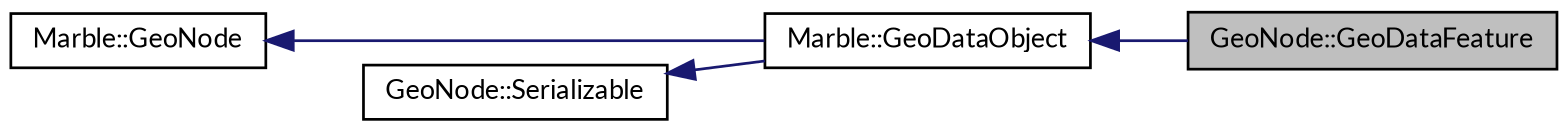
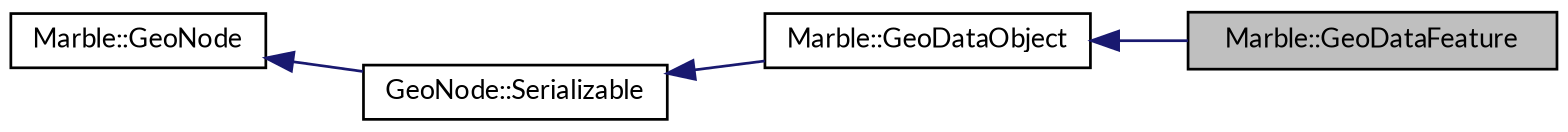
edge "Marble::GeoDataObject" -> "Marble::GeoNode": now "GeoNode::Serializable" -> "Marble::GeoNode"
node "GeoNode::GeoDataFeature": label "GeoNode::GeoDataFeature" -> "Marble::GeoDataFeature"
